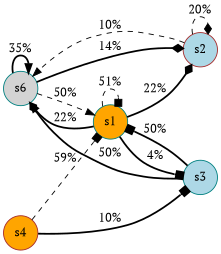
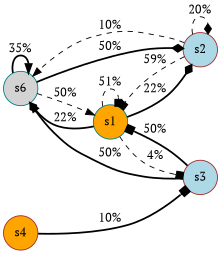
edge "s6" -> "s2": label "14%" -> "50%"
edge "s1" -> "s3": style bold -> dashed
node "s3": color teal -> brown
edge "s4" -> "s1": now "s2" -> "s1"
